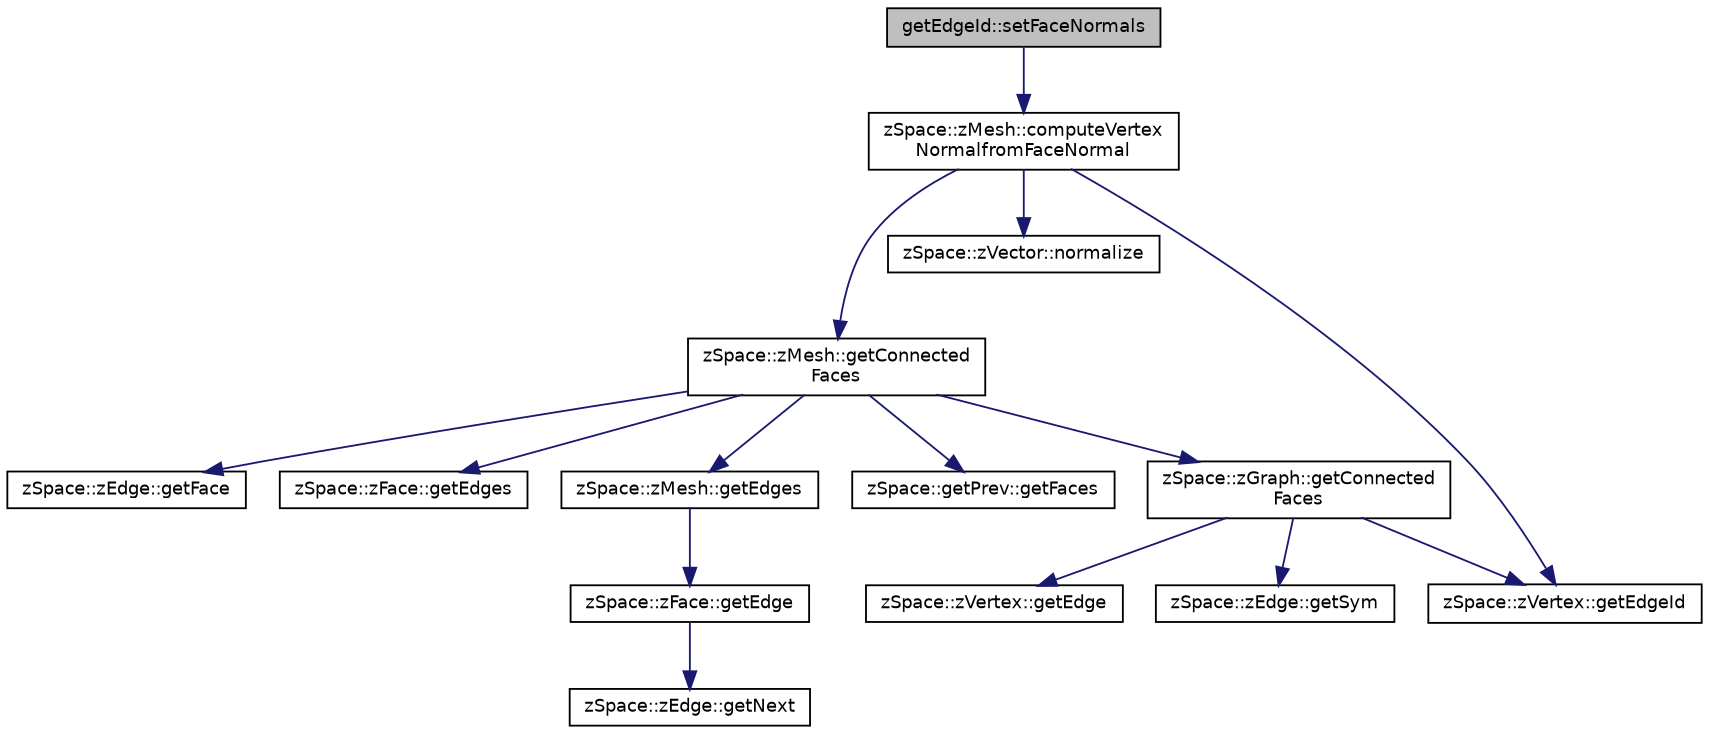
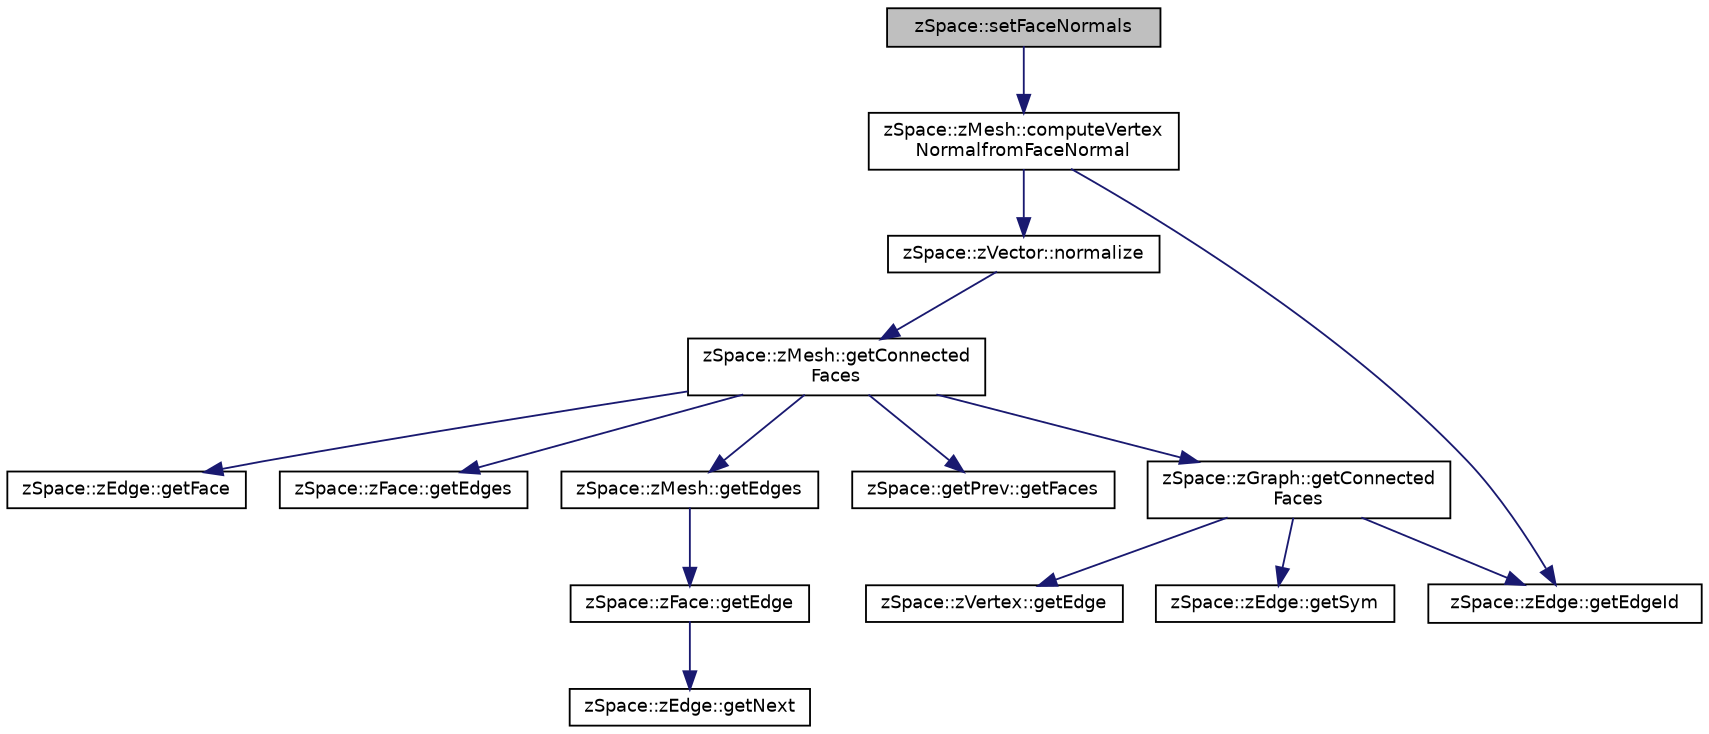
node "getEdgeId::setFaceNormals": label "getEdgeId::setFaceNormals" -> "zSpace::setFaceNormals"
edge "zSpace::zMesh::computeVertex NormalfromFaceNormal" -> "zSpace::zMesh::getConnected Faces": now "zSpace::zVector::normalize" -> "zSpace::zMesh::getConnected Faces"
node "zSpace::zVertex::getEdgeId": label "zSpace::zVertex::getEdgeId" -> "zSpace::zEdge::getEdgeId"
